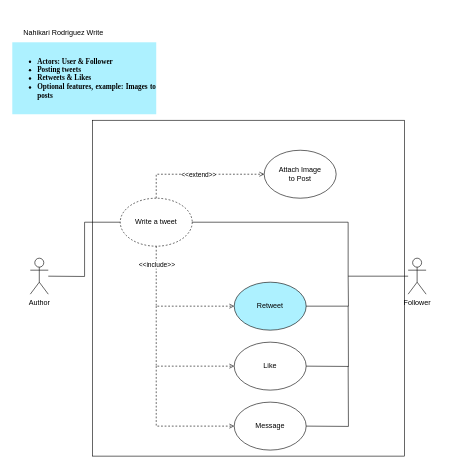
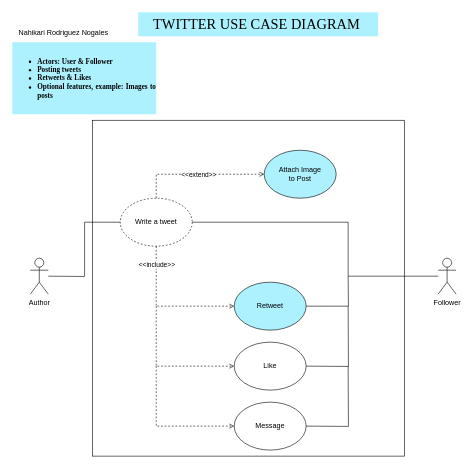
node "TWITTER USE CASE DIAGRAM": added
node "Nahikari Rodriguez Write": label "Nahikari Rodriguez Write" -> "Nahikari Rodriguez Nogales"
node "Attach Image to Post": fillcolor #ffffff -> #adf1ff
node "Follower": moved (417, 276) -> (447, 276)
